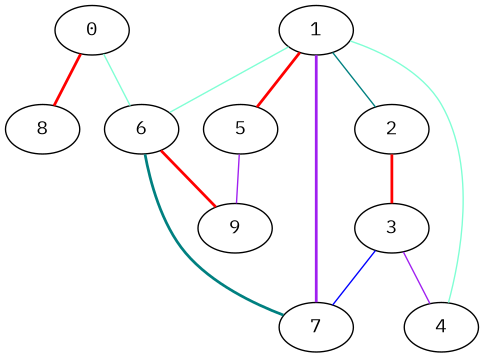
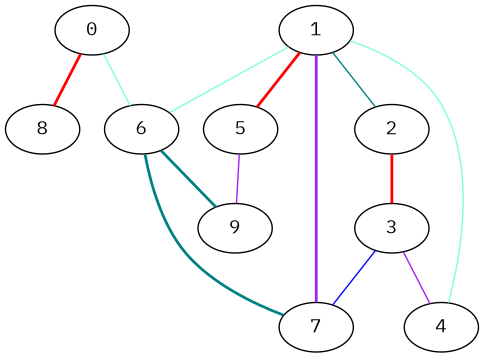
edge "6" -- "9": color red -> teal
